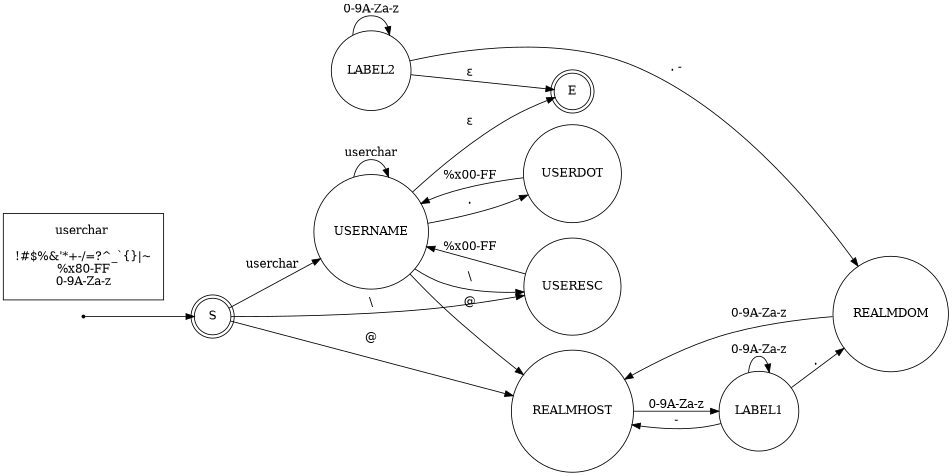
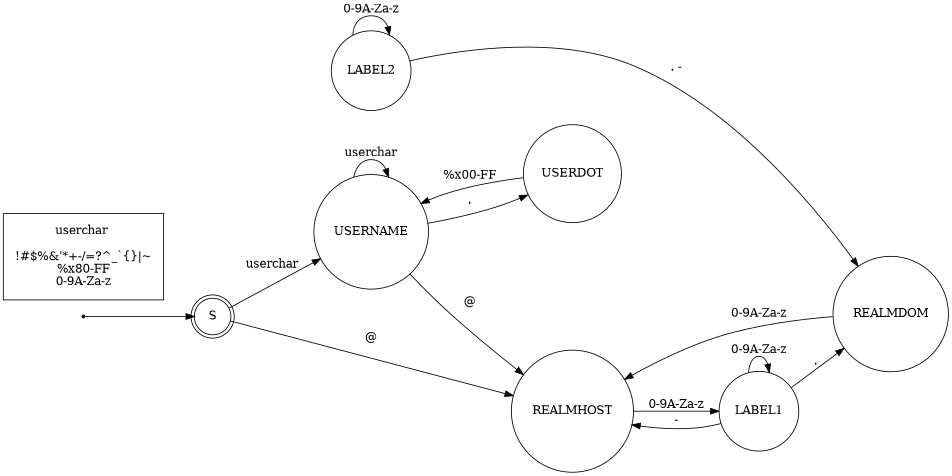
node "E": removed
node "USERESC": removed
